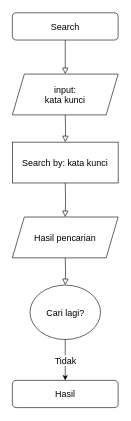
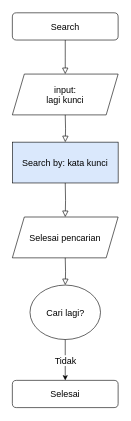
node "input:kata kunci": label "input:kata kunci" -> "input:lagi kunci"
node "Search by: kata kunci": fillcolor #ffffff -> #dae8fc
node "Hasil pencarian": label "Hasil pencarian" -> "Selesai pencarian"
node "Hasil": label "Hasil" -> "Selesai"
